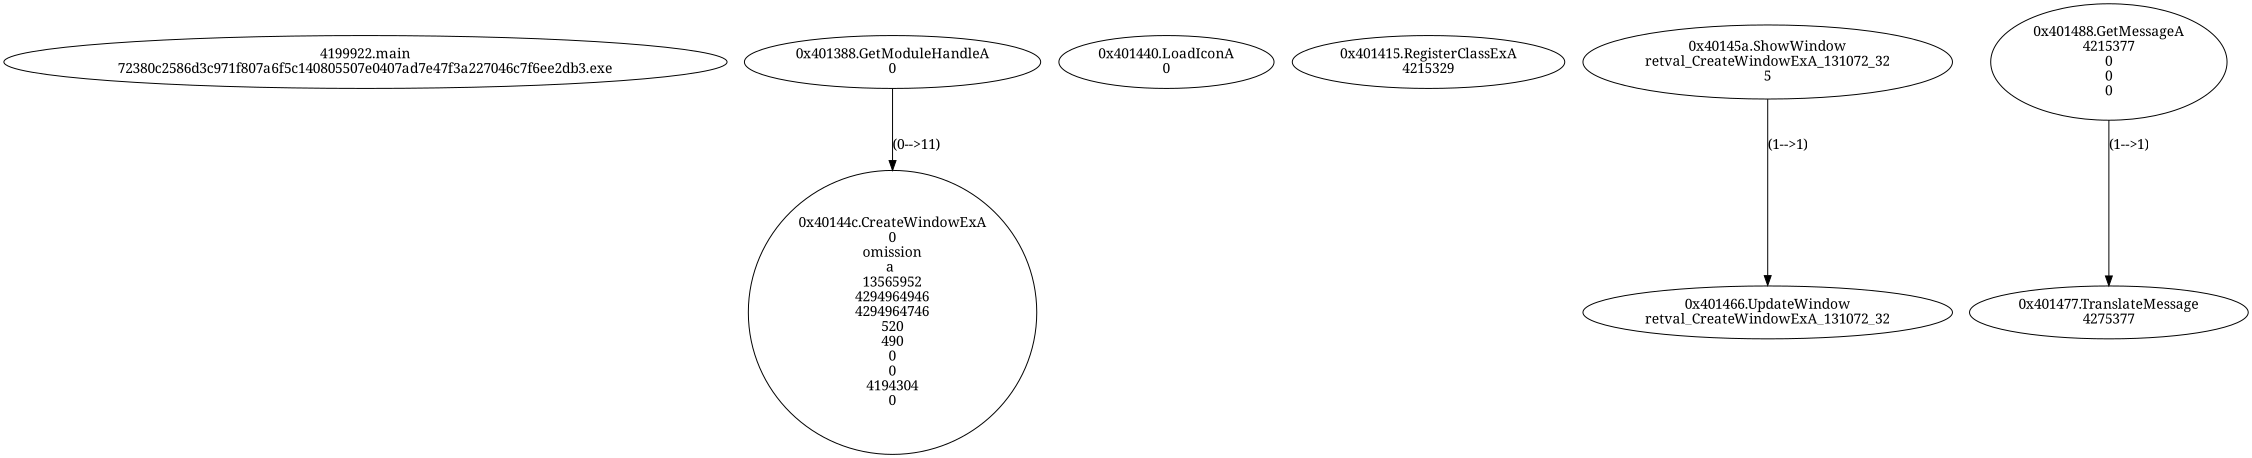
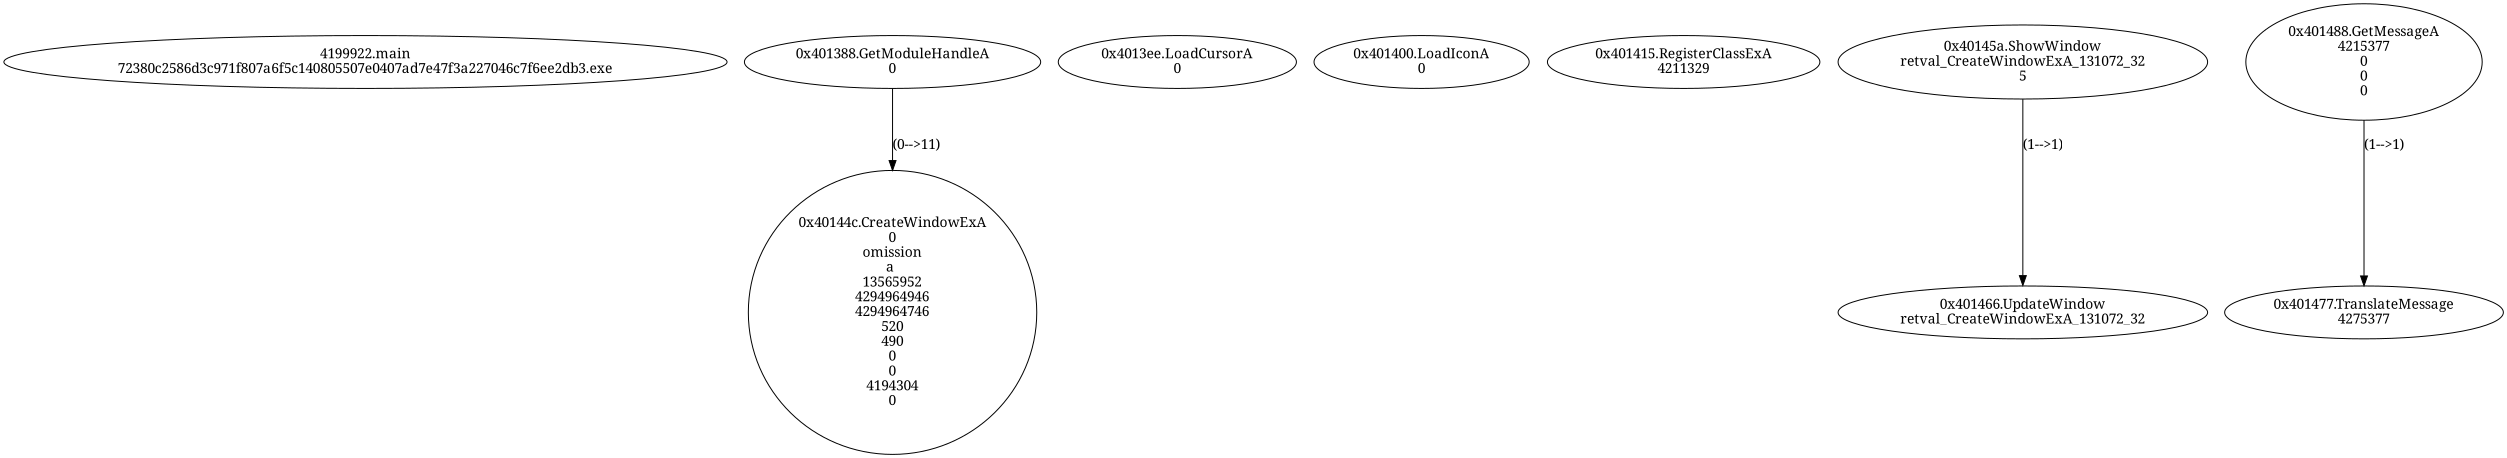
node "0x401440.LoadIconA 0": label "0x401440.LoadIconA 0" -> "0x401400.LoadIconA 0"
node "0x4013ee.LoadCursorA 0": added
node "0x401415.RegisterClassExA 4215329": label "0x401415.RegisterClassExA 4215329" -> "0x401415.RegisterClassExA 4211329"
